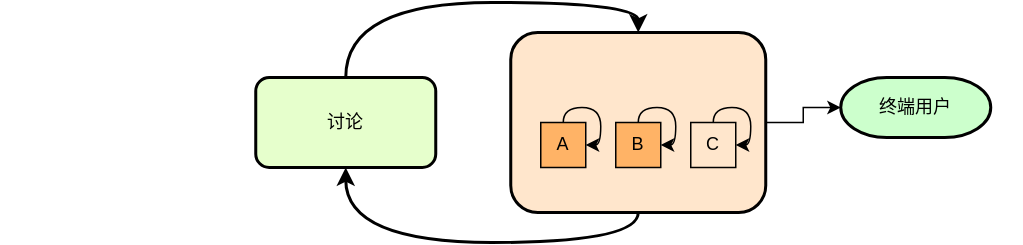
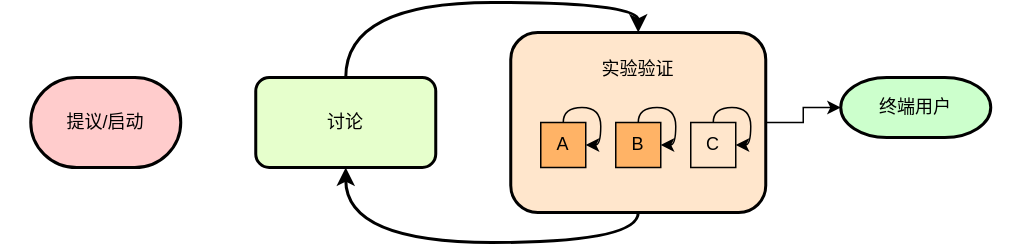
node "实验验证": added
node "提议/启动": added
